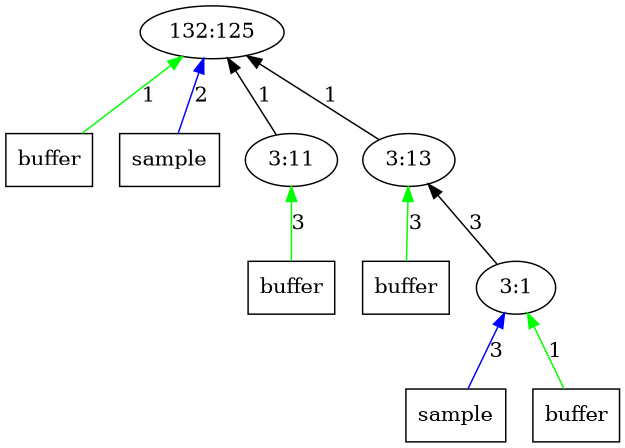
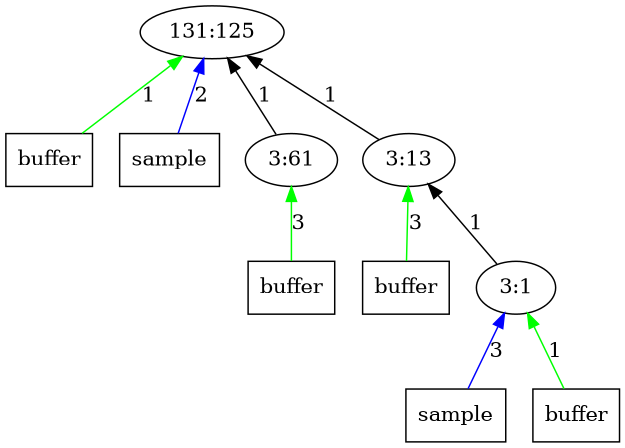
node "132:125": label "132:125" -> "131:125"
node "3:11": label "3:11" -> "3:61"
edge "3:1" -> "3:13": label "3" -> "1"
